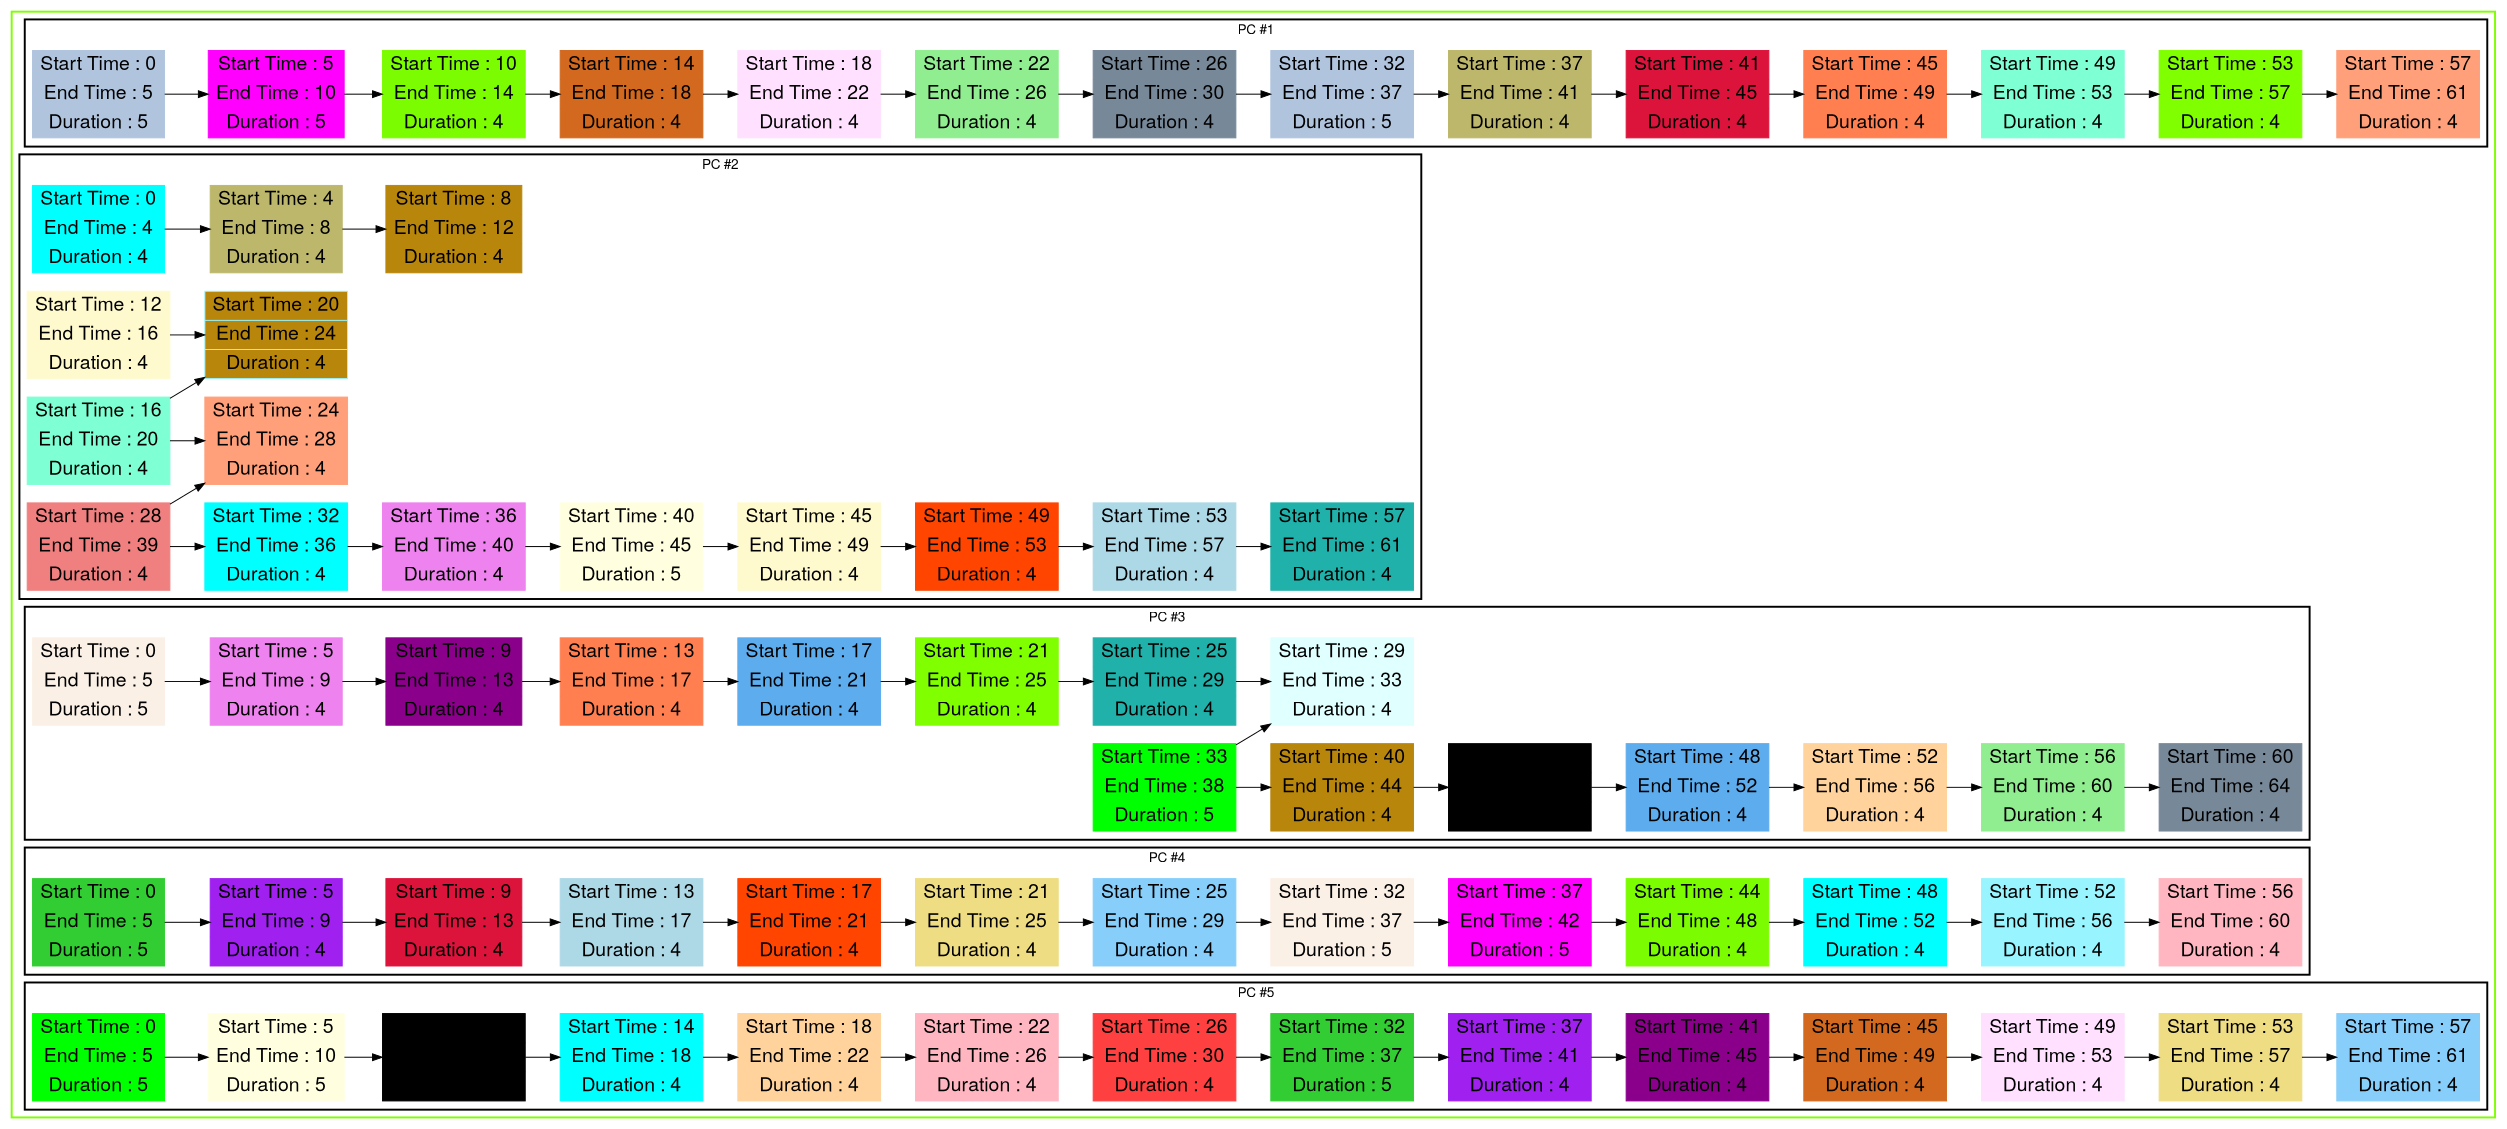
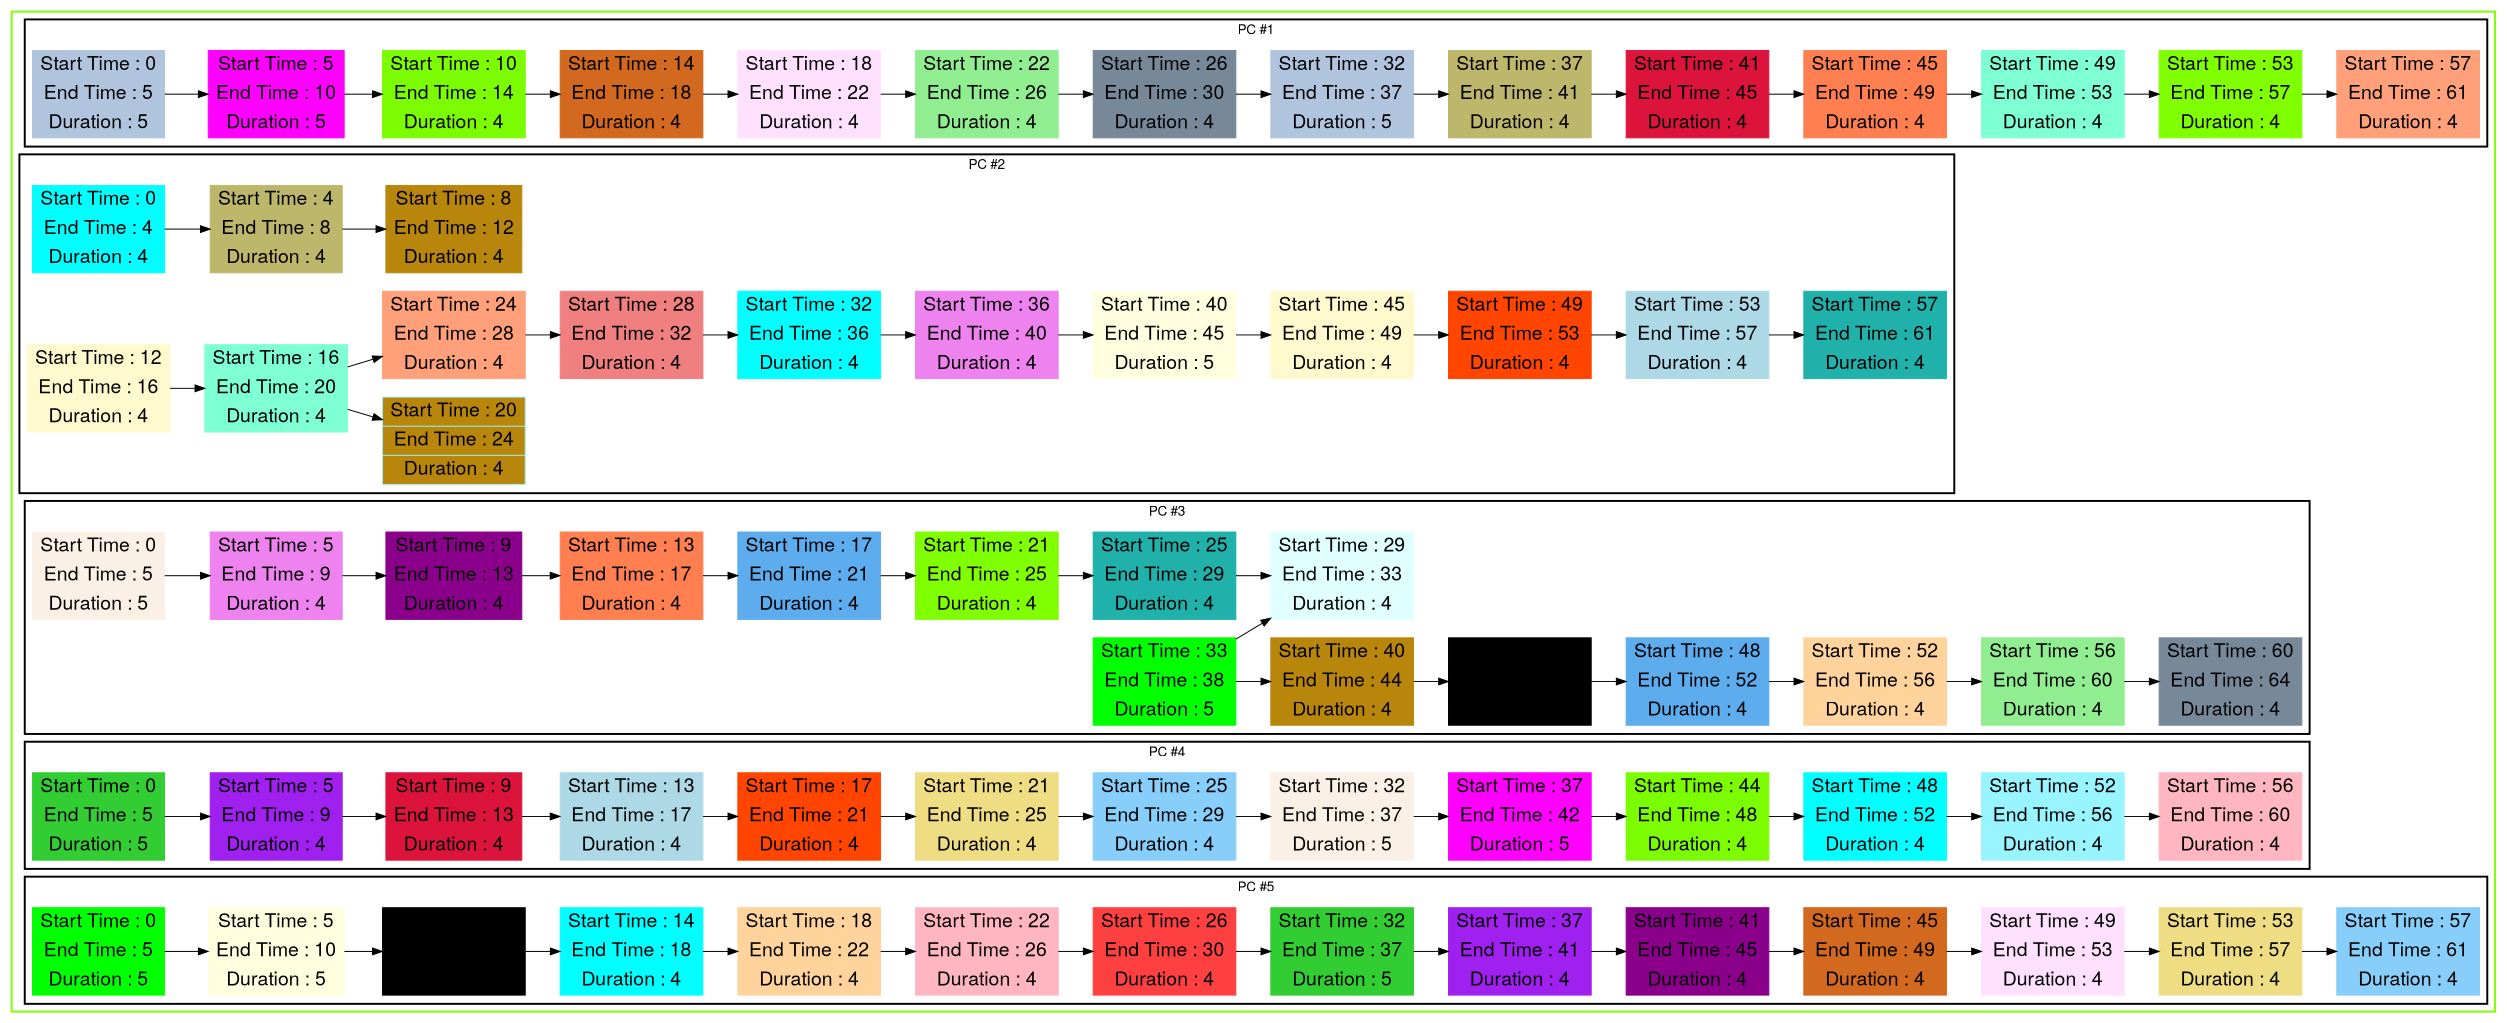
edge "Start Time : 12" -> "Start Time : 20": now "Start Time : 12" -> "Start Time : 16"
edge "Start Time : 28" -> "Start Time : 24": reversed
node "Start Time : 28": text "End Time : 39" -> "End Time : 32"
